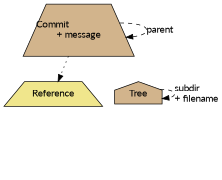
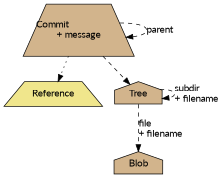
edge "Commit + message" -> "Tree": added
node "Blob": added
